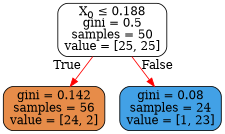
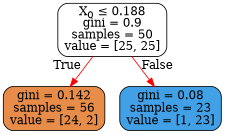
node "X": text "gini = 0.5" -> "gini = 0.9"
node "gini = 0.08": text "samples = 24" -> "samples = 23"
